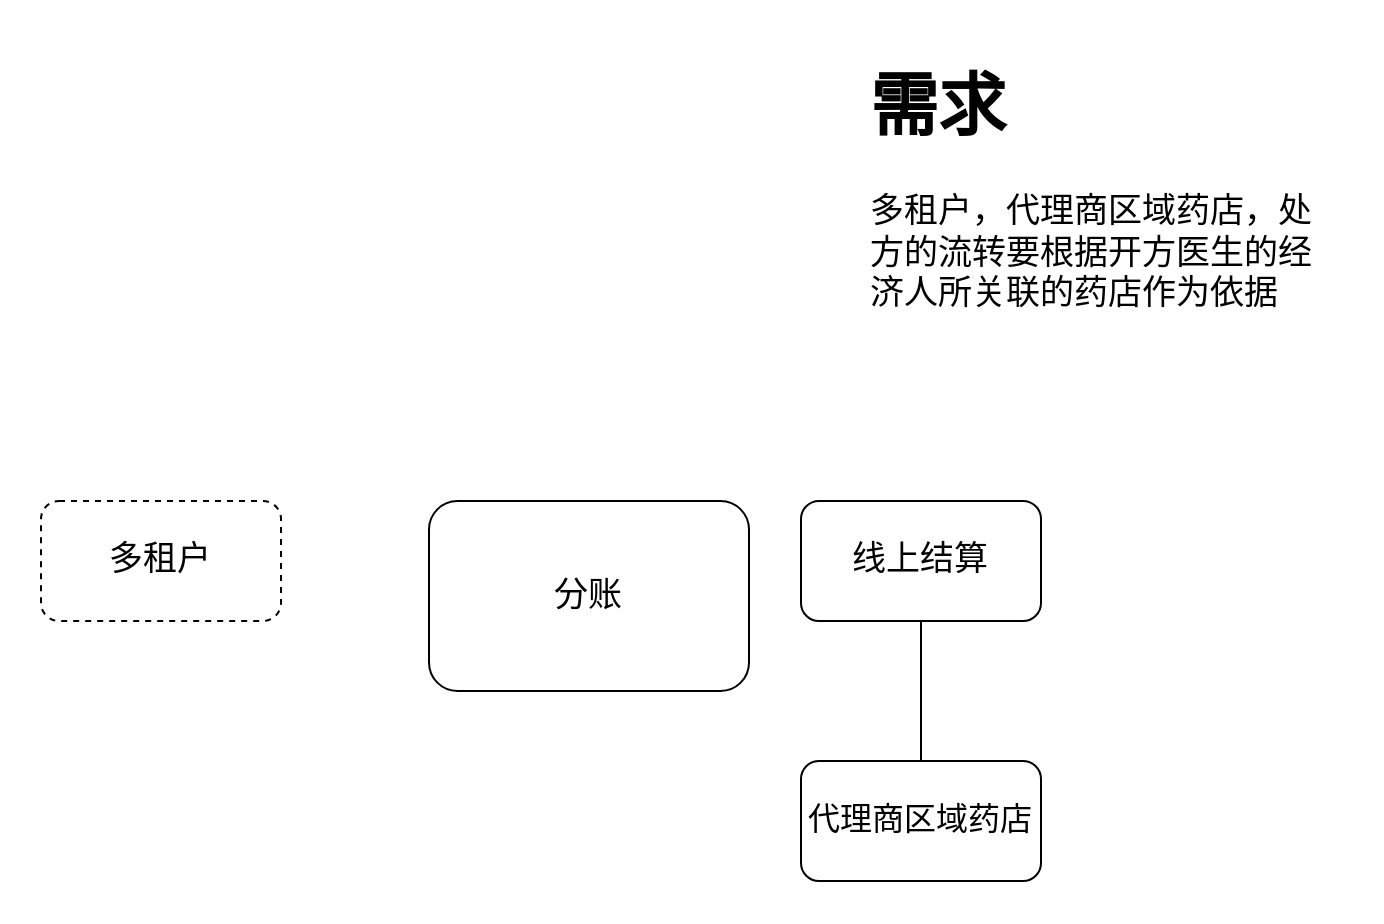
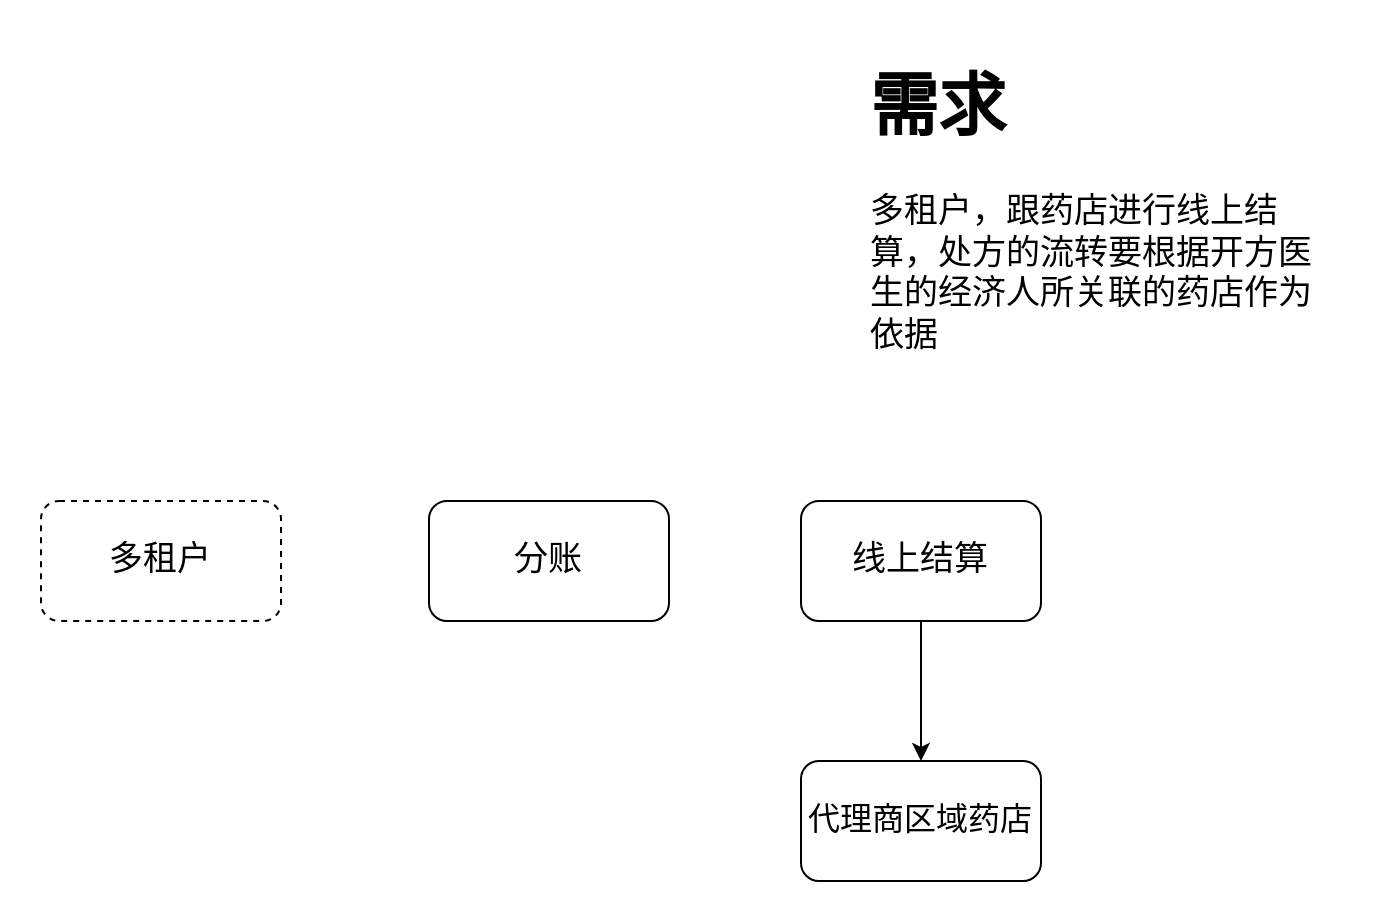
node "需求 多租户，代理商区域药店，处方的流转要根据开方医生的经济人所关联的药店作为依据": label "需求 多租户，代理商区域药店，处方的流转要根据开方医生的经济人所关联的药店作为依据" -> "需求 多租户，跟药店进行线上结算，处方的流转要根据开方医生的经济人所关联的药店作为依据"
node "分账": size 320x190 -> 240x120
edge "线上结算" -- "代理商区域药店": arrowhead none -> classic
